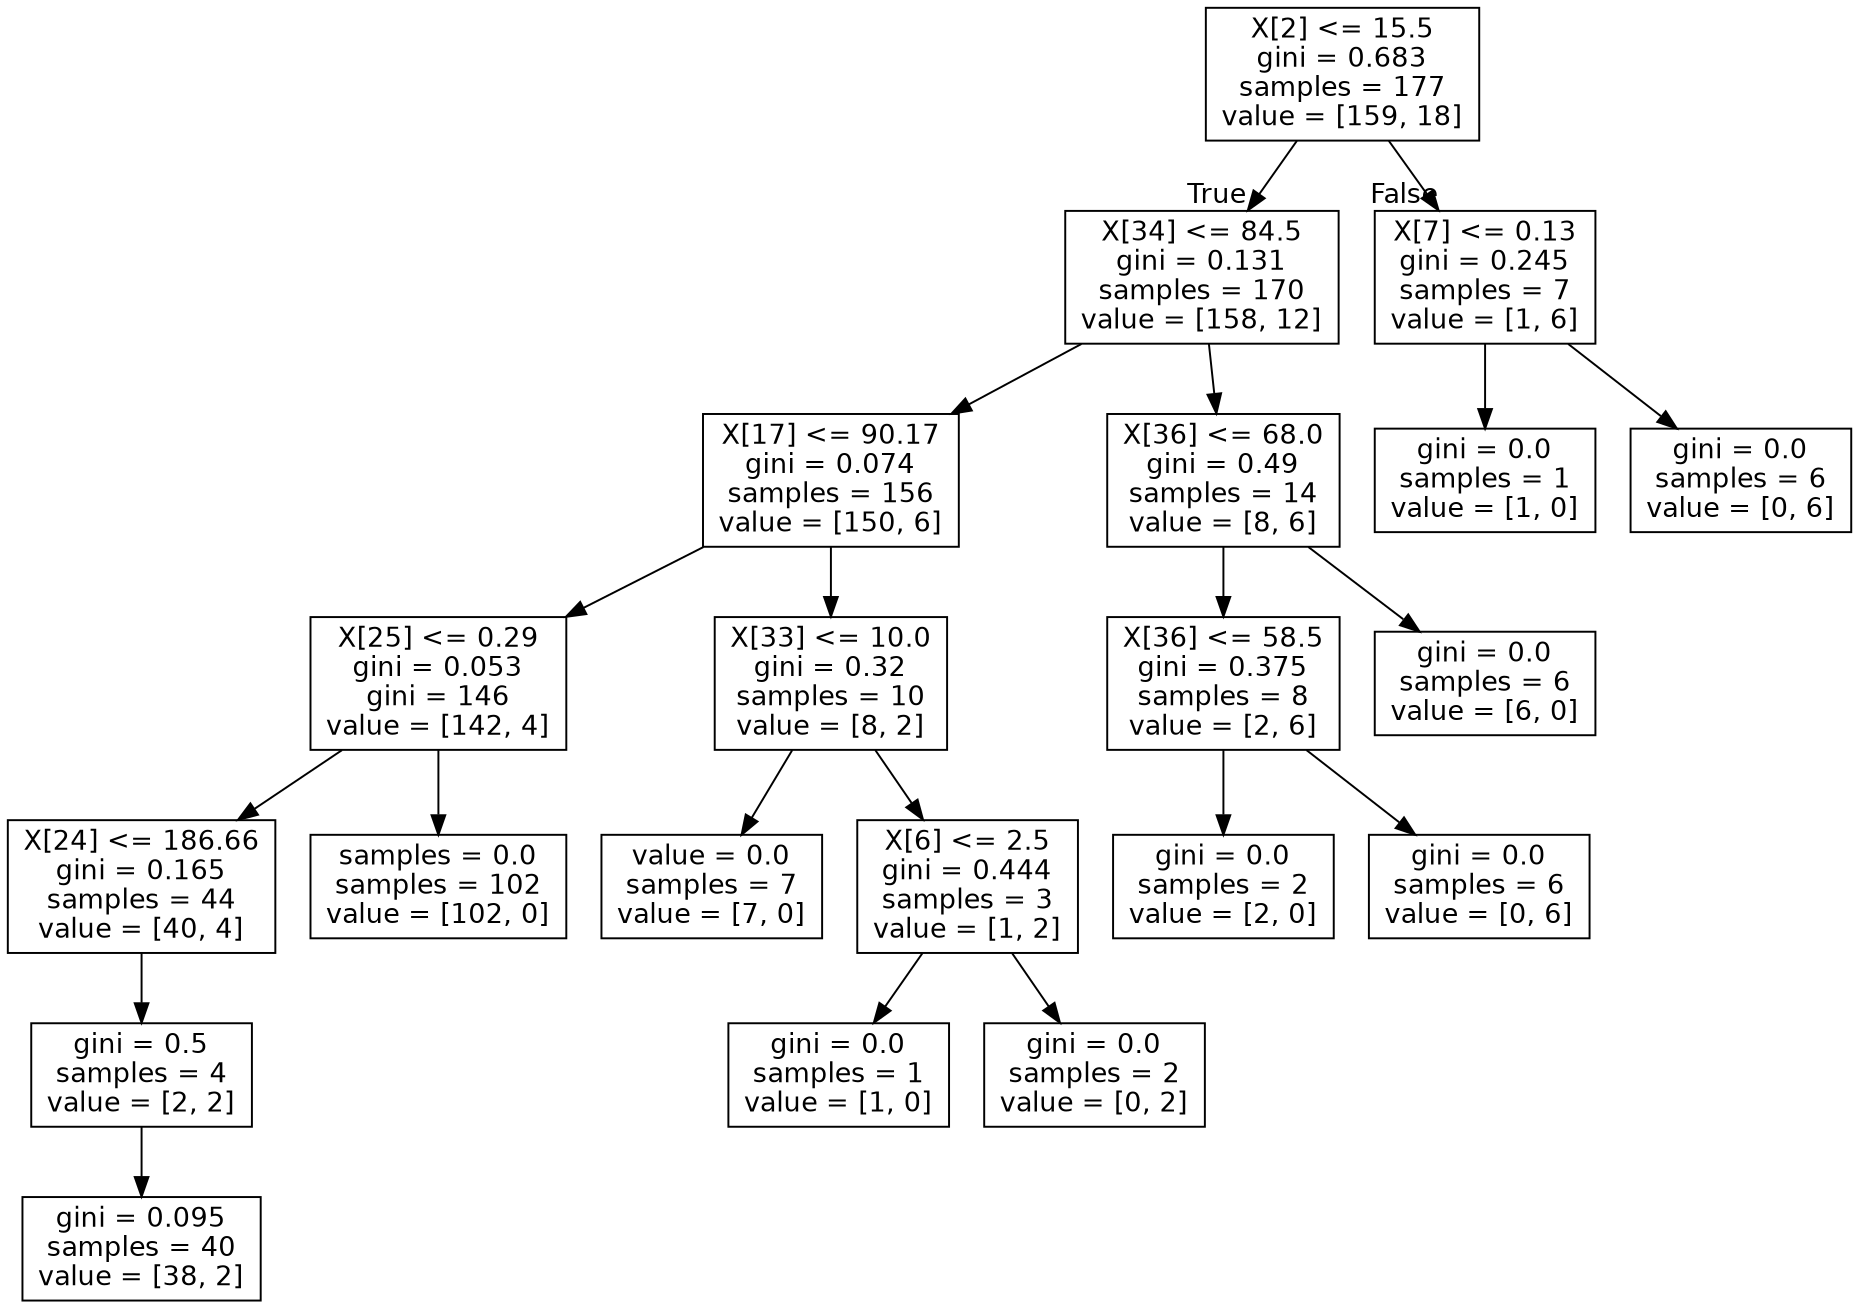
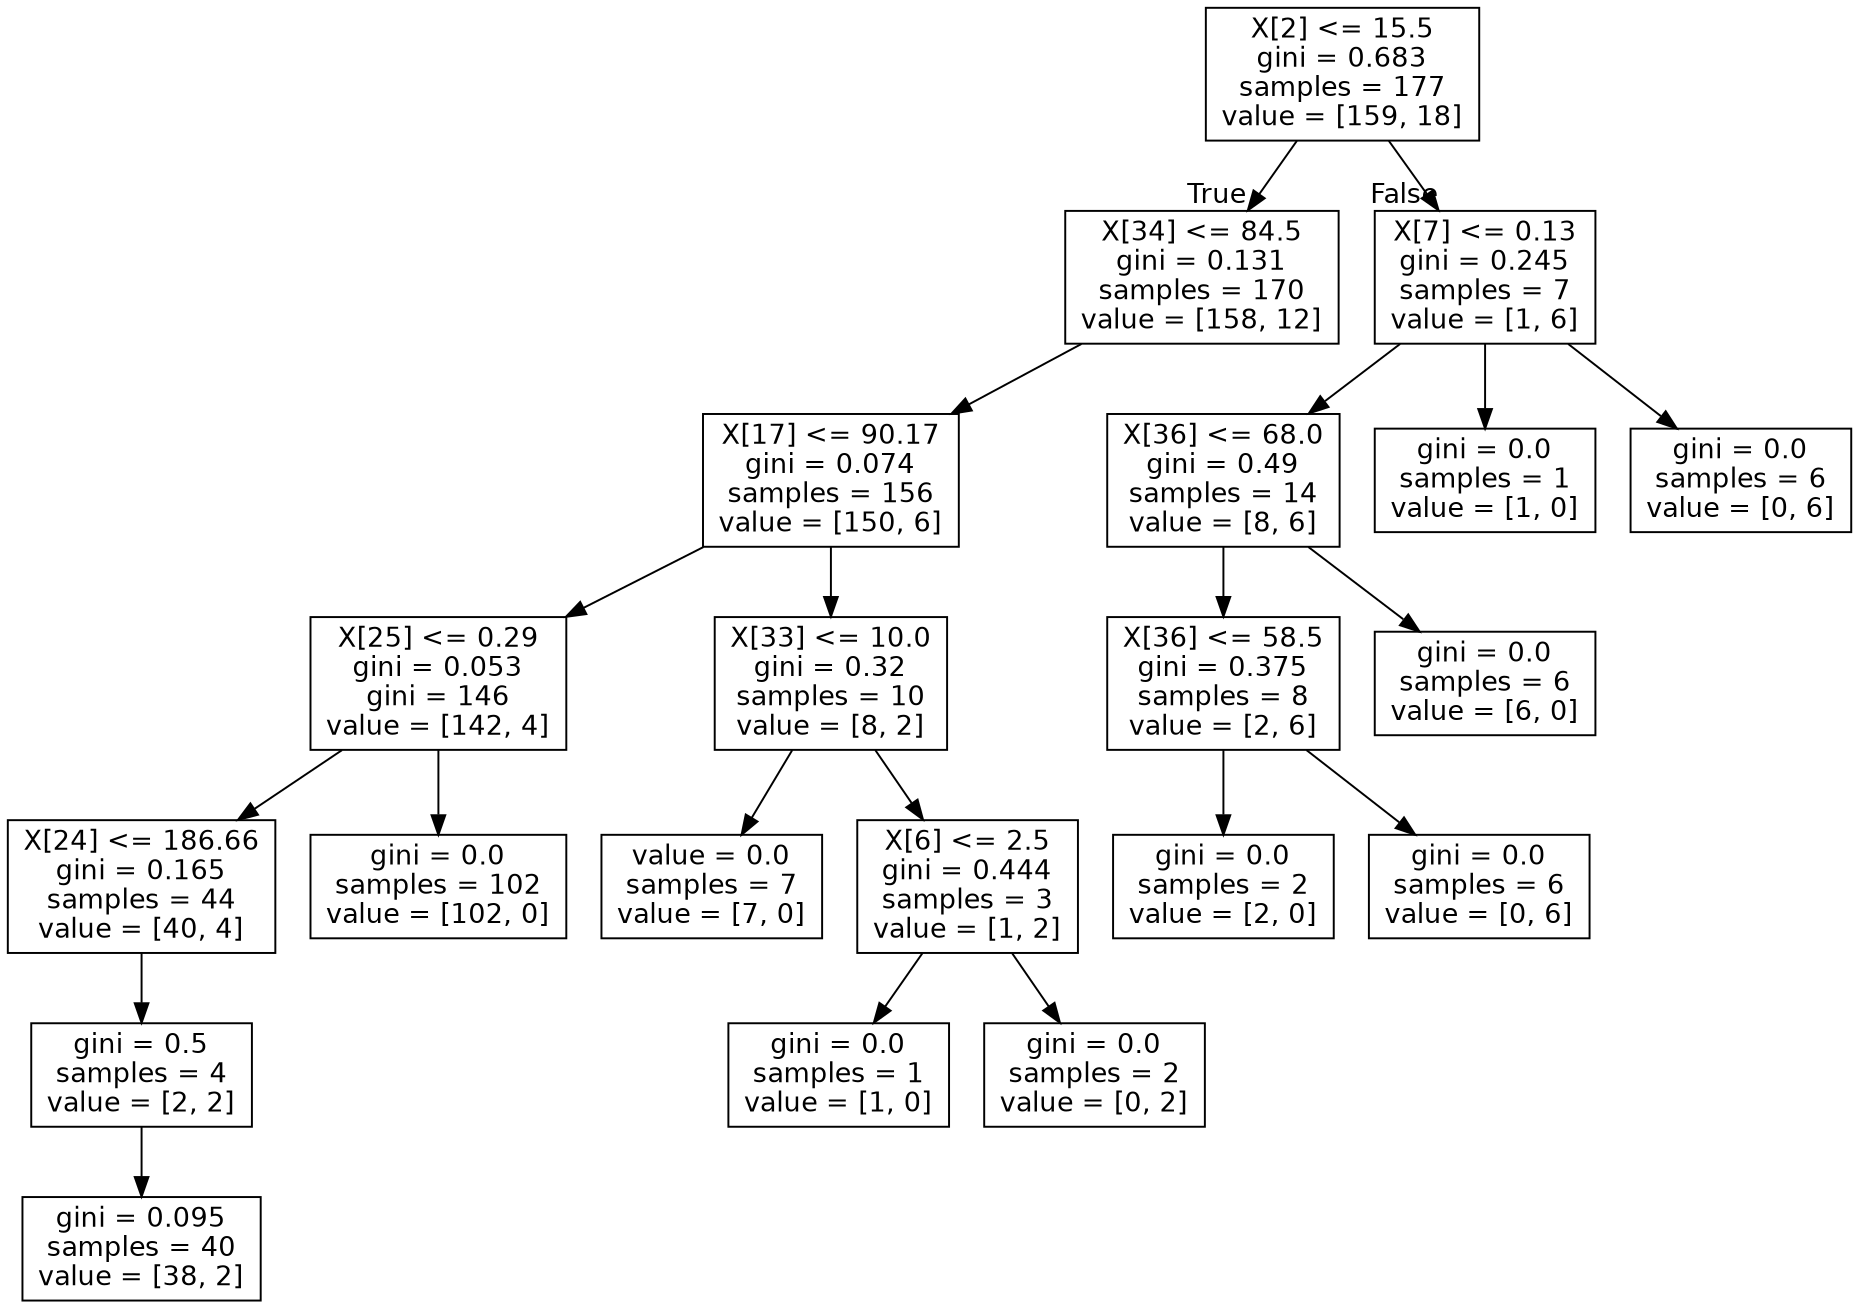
edge "X[34] <= 84.5 gini = 0.131 samples = 170 value = [158, 12]" -> "X[36] <= 68.0 gini = 0.49 samples = 14 value = [8, 6]": now "X[7] <= 0.13 gini = 0.245 samples = 7 value = [1, 6]" -> "X[36] <= 68.0 gini = 0.49 samples = 14 value = [8, 6]"
node "samples = 0.0 samples = 102 value = [102, 0]": label "samples = 0.0 samples = 102 value = [102, 0]" -> "gini = 0.0 samples = 102 value = [102, 0]"
